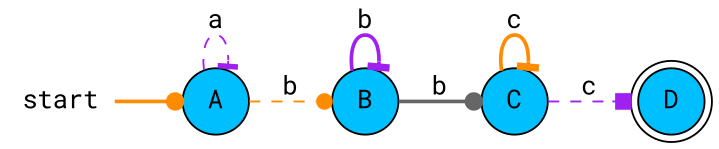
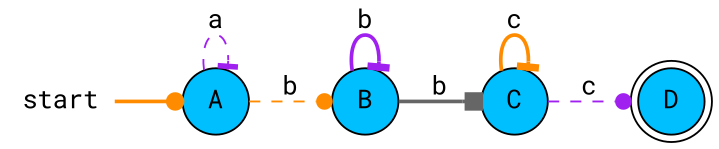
edge "B" -> "C": arrowhead dot -> box
edge "C" -> "D": arrowhead box -> dot
